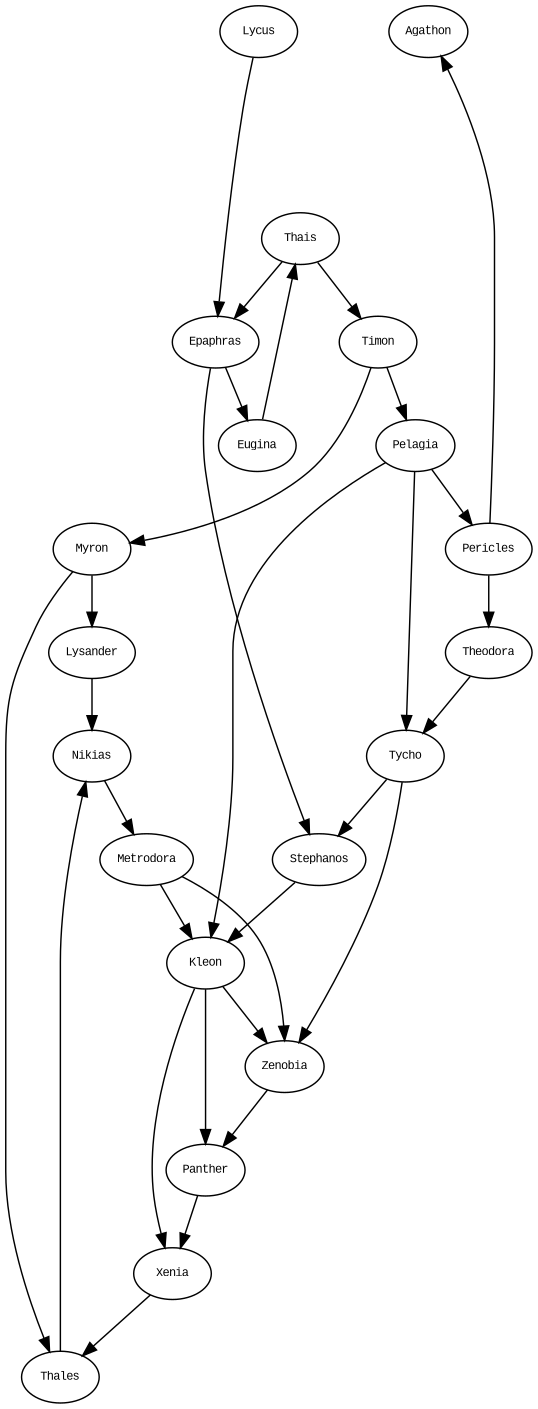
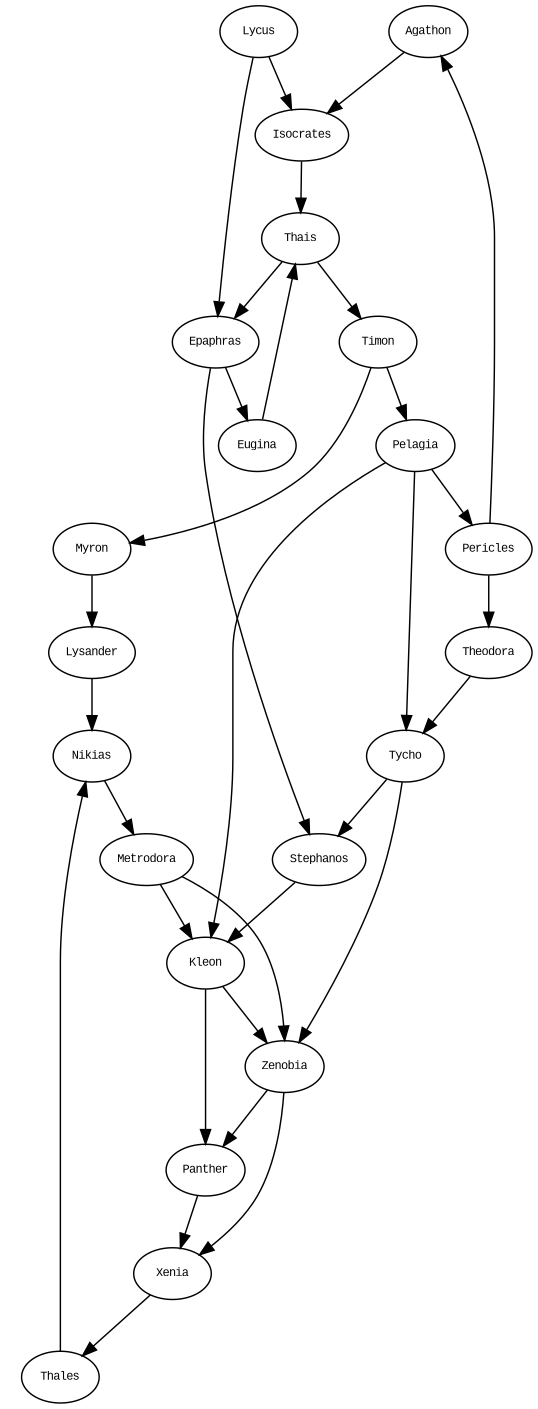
node "Isocrates": added
edge "Myron" -> "Thales": removed
edge "Kleon" -> "Xenia": now "Zenobia" -> "Xenia"
